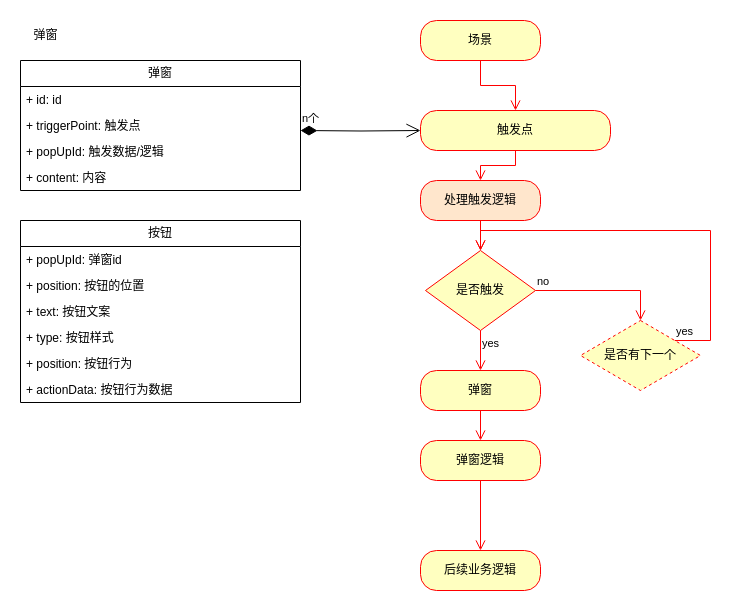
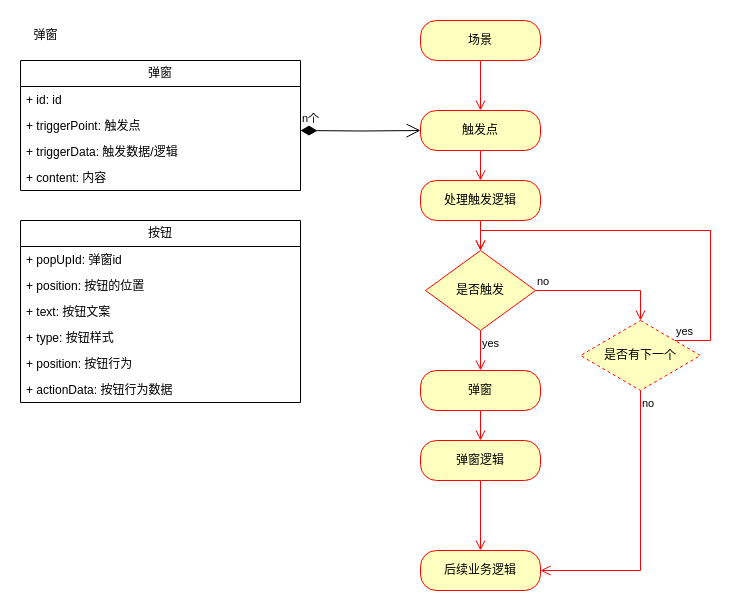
node "触发点": size 190x40 -> 120x40
node "+ popUpId: 触发数据/逻辑": label "+ popUpId: 触发数据/逻辑" -> "+ triggerData: 触发数据/逻辑"
node "处理触发逻辑": fillcolor #ffe6cc -> #ffffc0
edge "是否有下一个" -> "后续业务逻辑": added, label "no"
